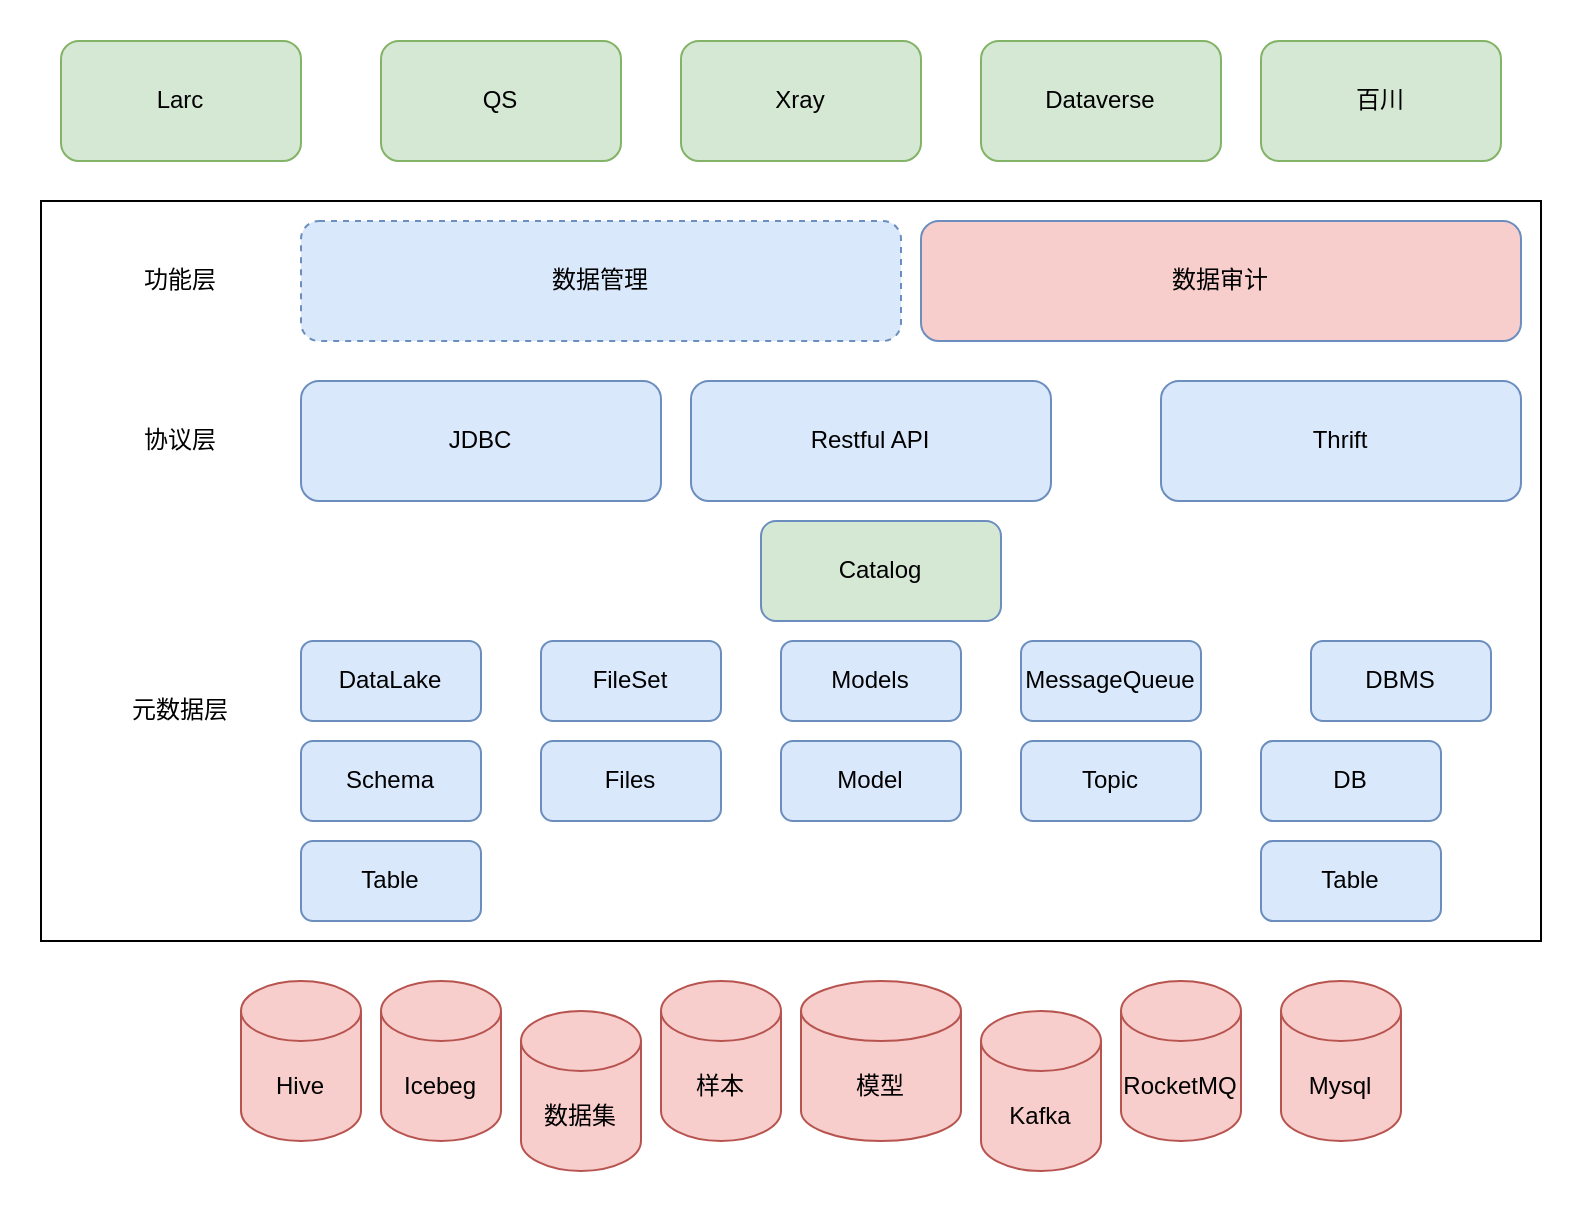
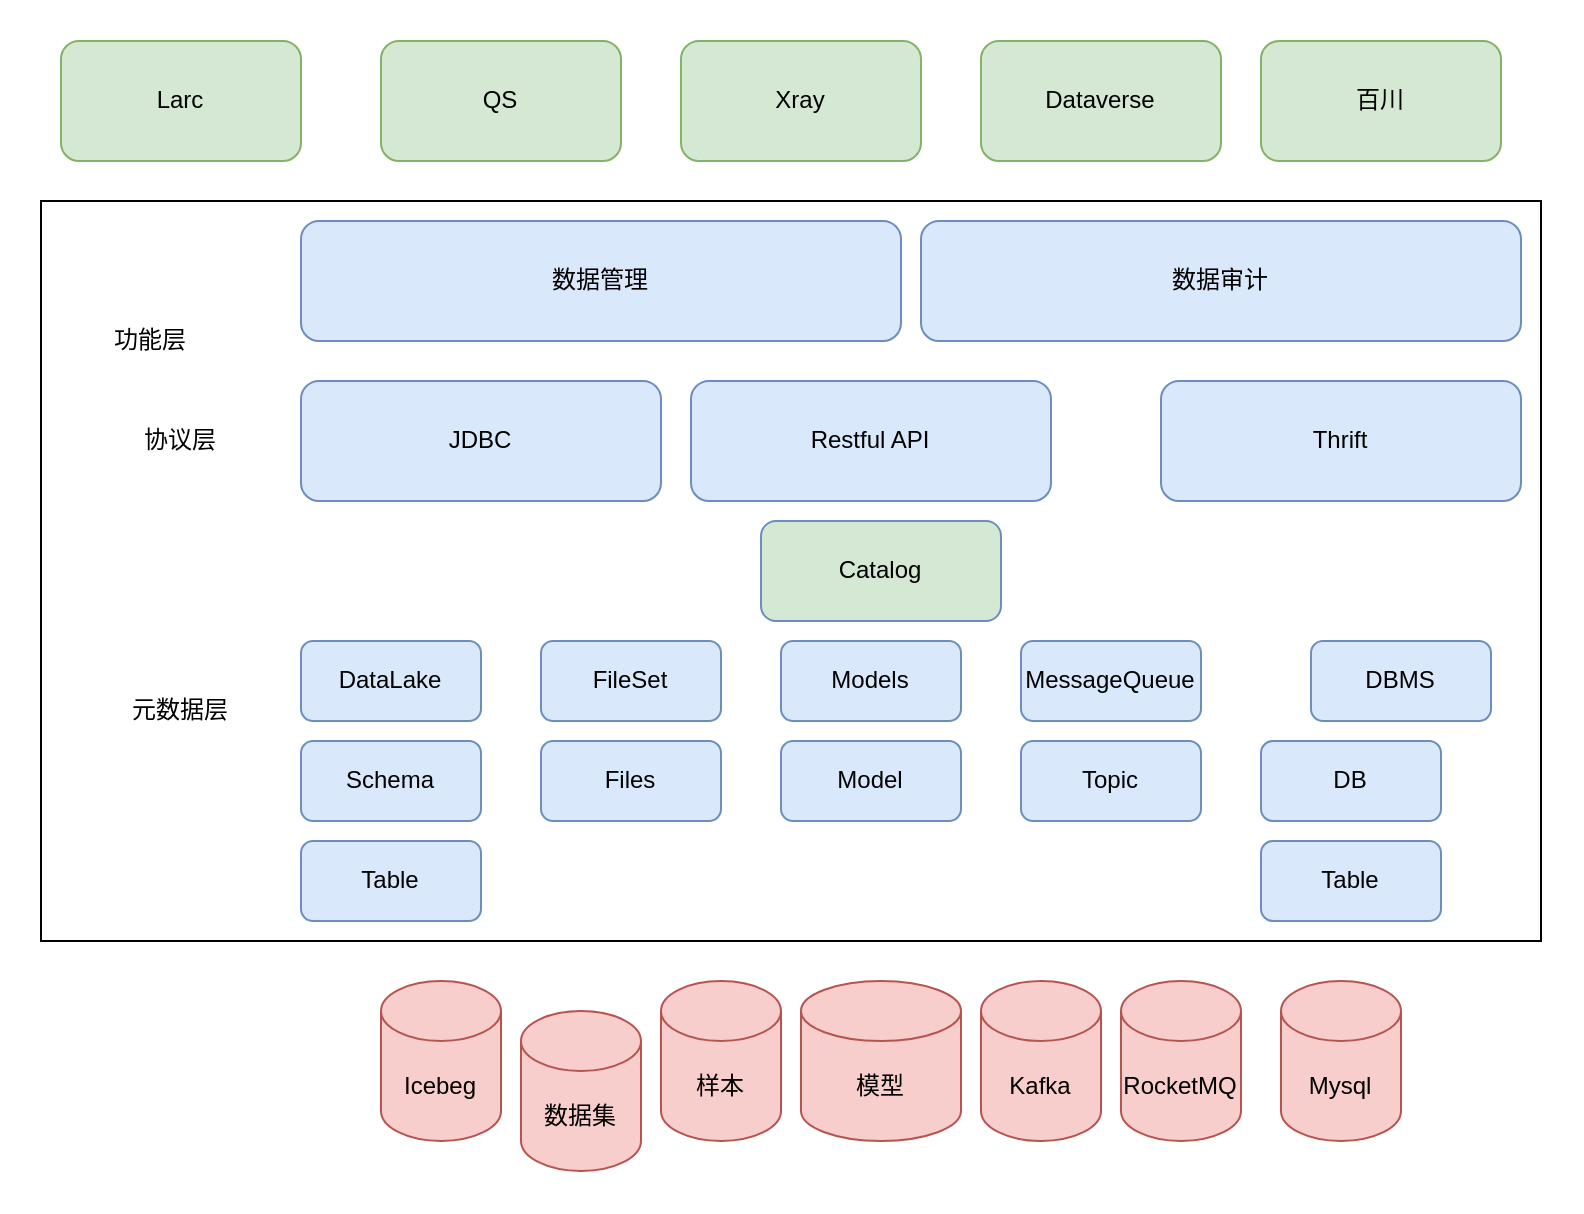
node "功能层": moved (181, 281) -> (151, 341)
node "数据管理": style dashed -> solid
node "数据审计": fillcolor #f8cecc -> #dae8fc
node "Hive": removed
node "Kafka": moved (1041, 1091) -> (1041, 1061)
